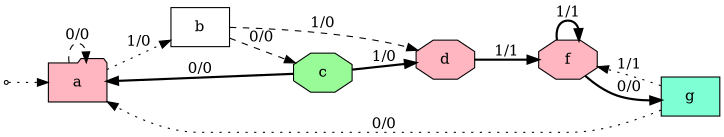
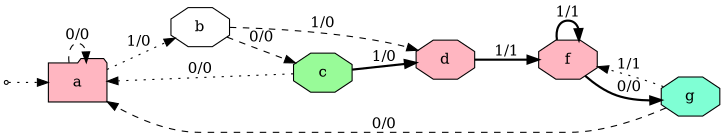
node "b": shape box -> octagon
edge "c" -> "a": style bold -> dotted
node "g": shape box -> octagon
edge "g" -> "a": style dotted -> dashed
